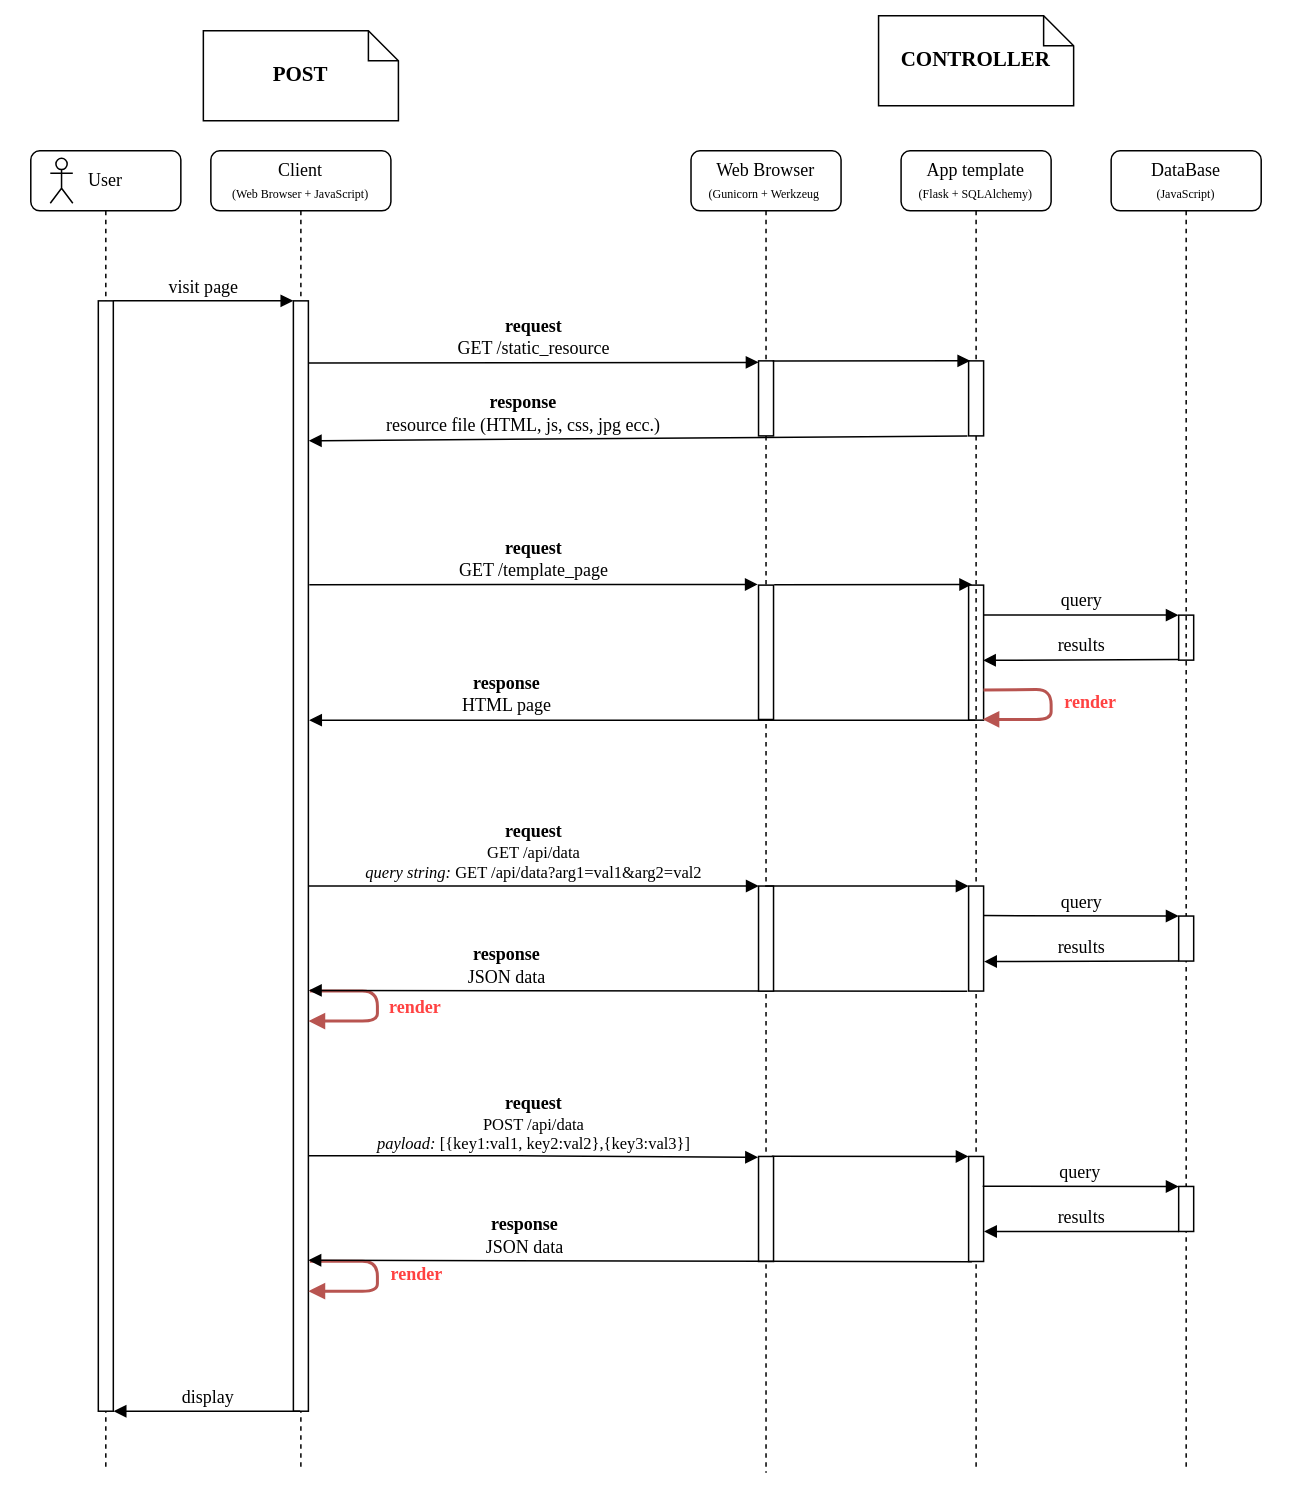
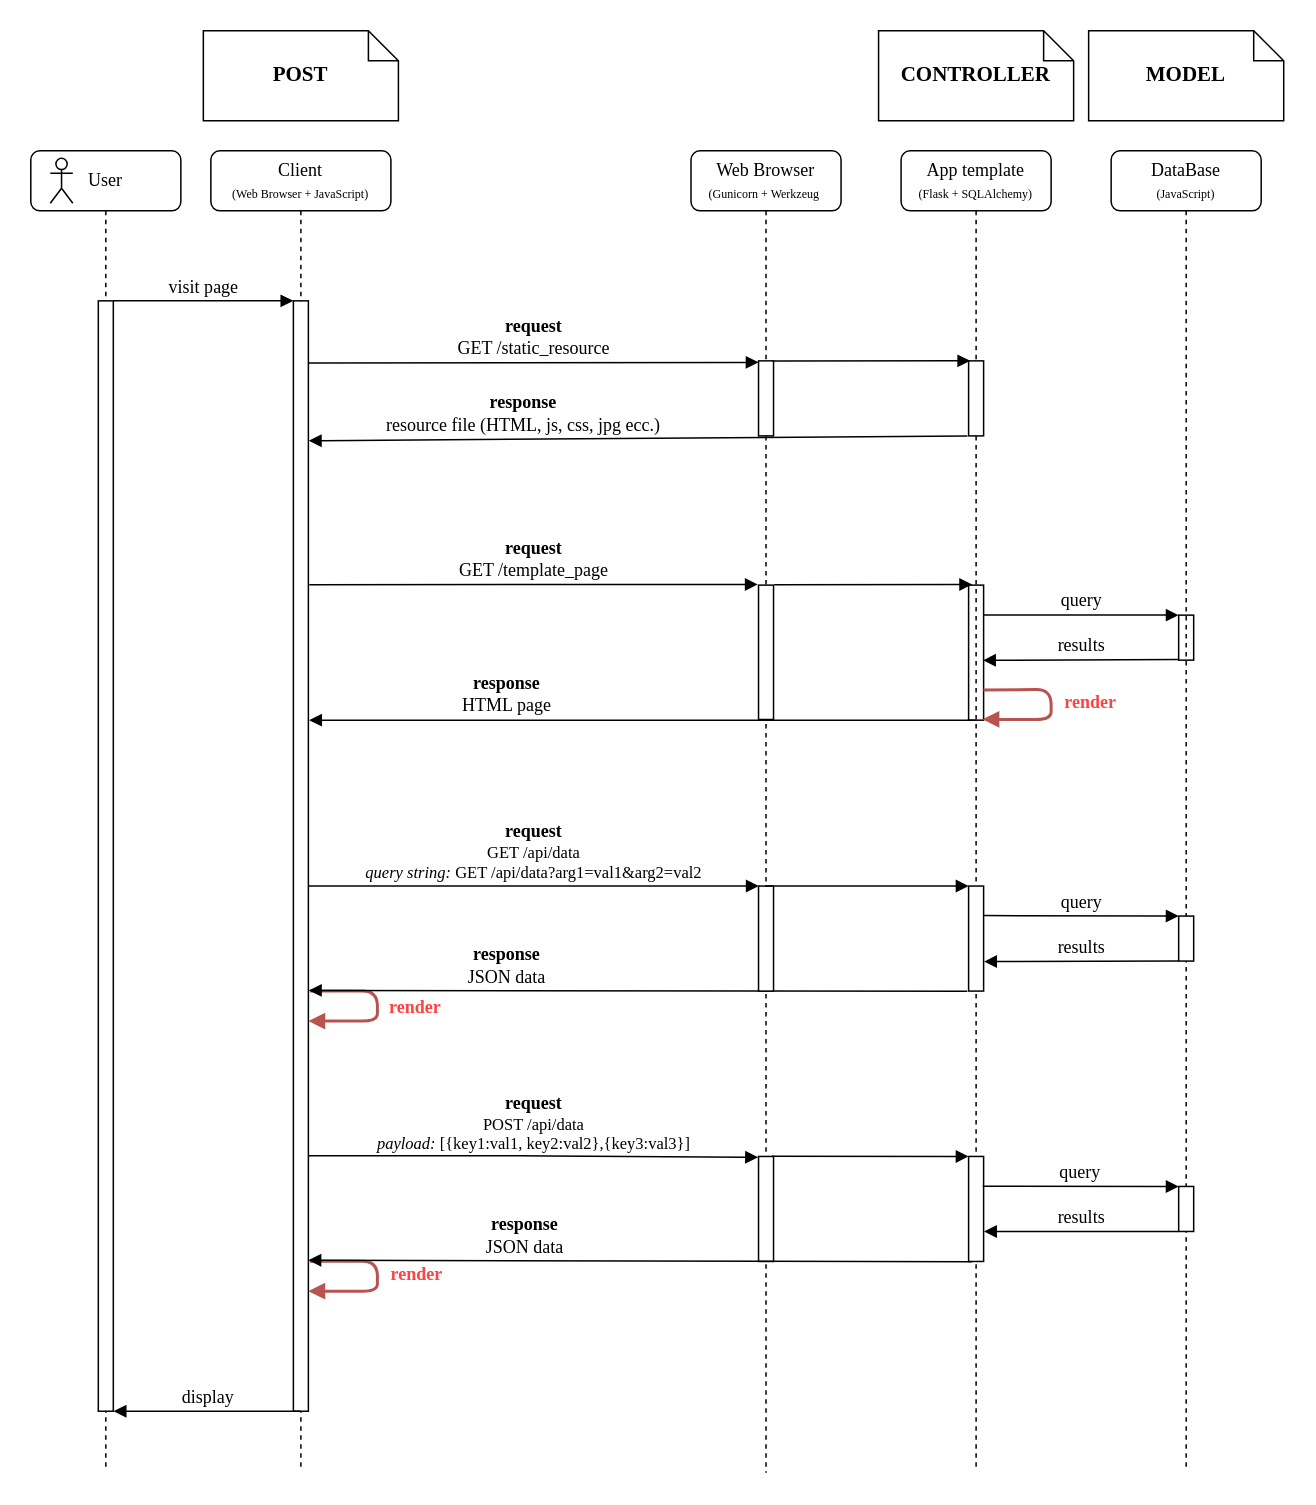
node "CONTROLLER": moved (976, 61) -> (976, 76)
node "MODEL": added
